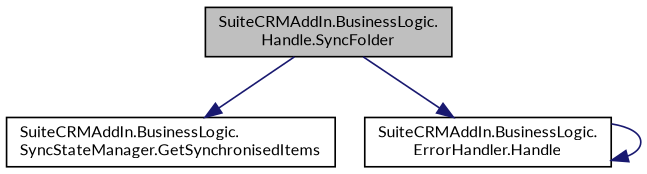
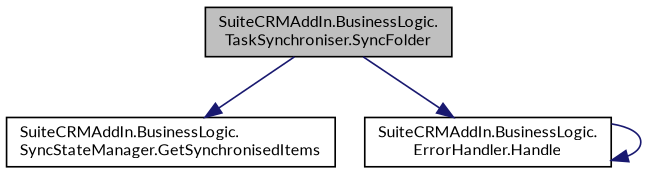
node "SuiteCRMAddIn.BusinessLogic. Handle.SyncFolder": label "SuiteCRMAddIn.BusinessLogic. Handle.SyncFolder" -> "SuiteCRMAddIn.BusinessLogic. TaskSynchroniser.SyncFolder"
